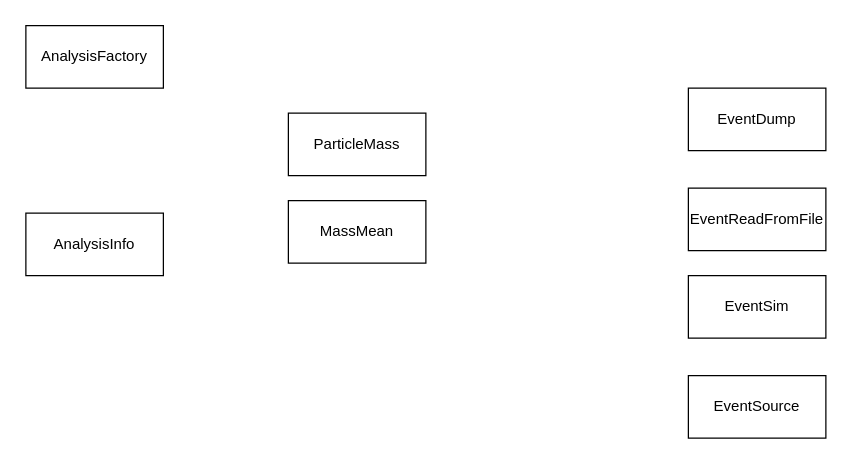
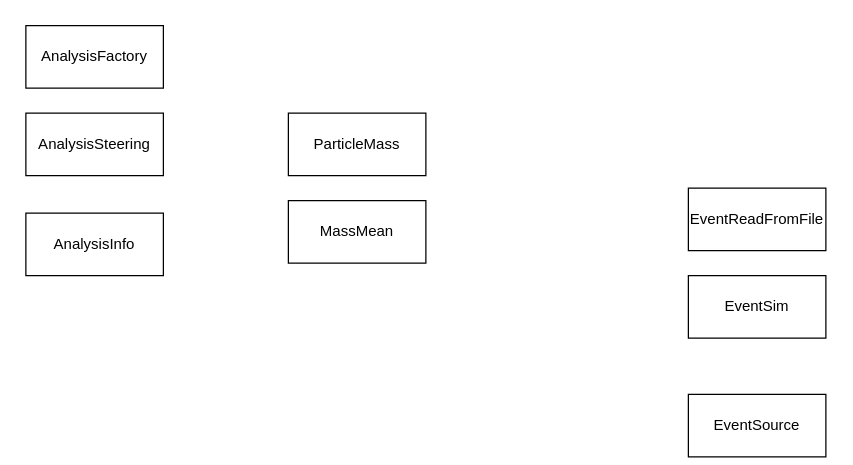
node "EventDump": removed
node "AnalysisSteering": added
node "EventSource": moved (757, 407) -> (757, 426)
